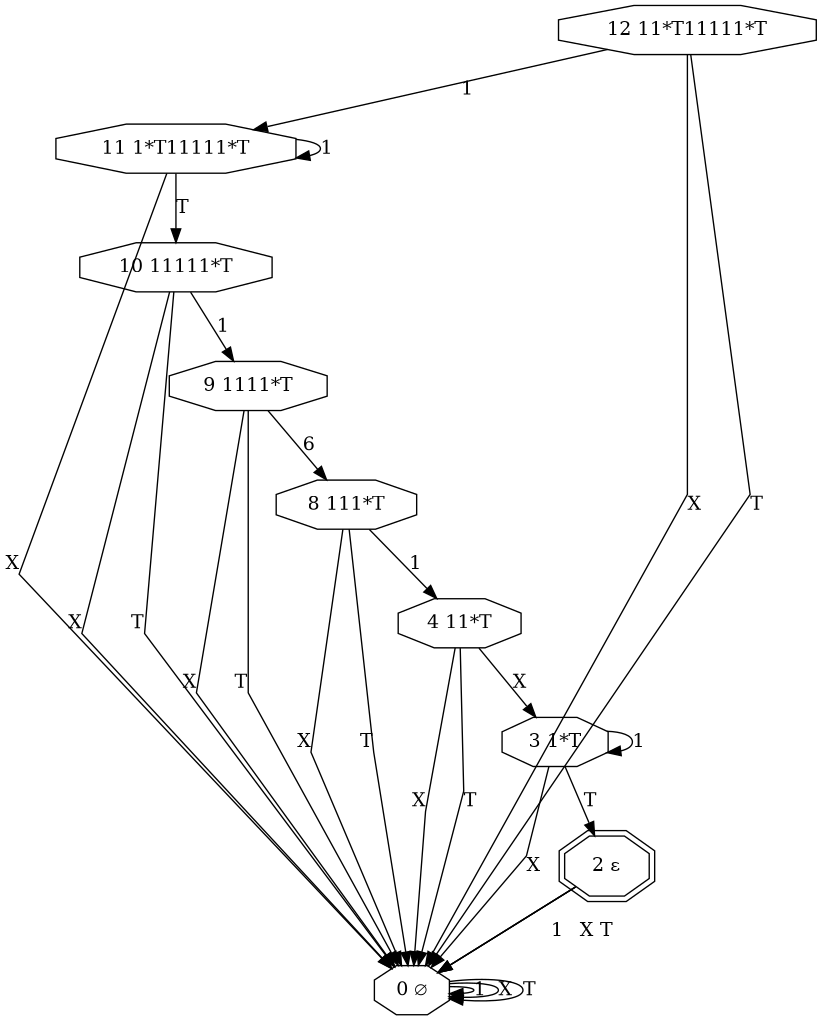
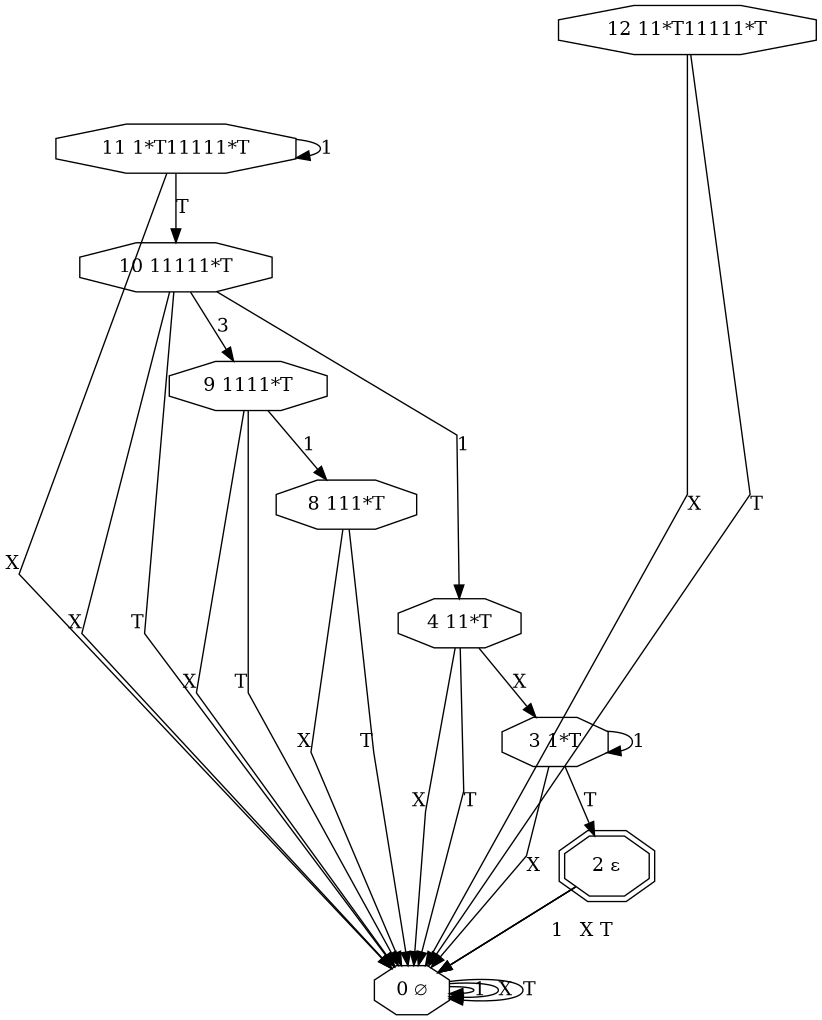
edge "12 11*T11111*T" -> "11 1*T11111*T": removed, label "1"
edge "10 11111*T" -> "9 1111*T": label "1" -> "3"
edge "9 1111*T" -> "8 111*T": label "6" -> "1"
edge "8 111*T" -> "4 11*T": now "10 11111*T" -> "4 11*T"
